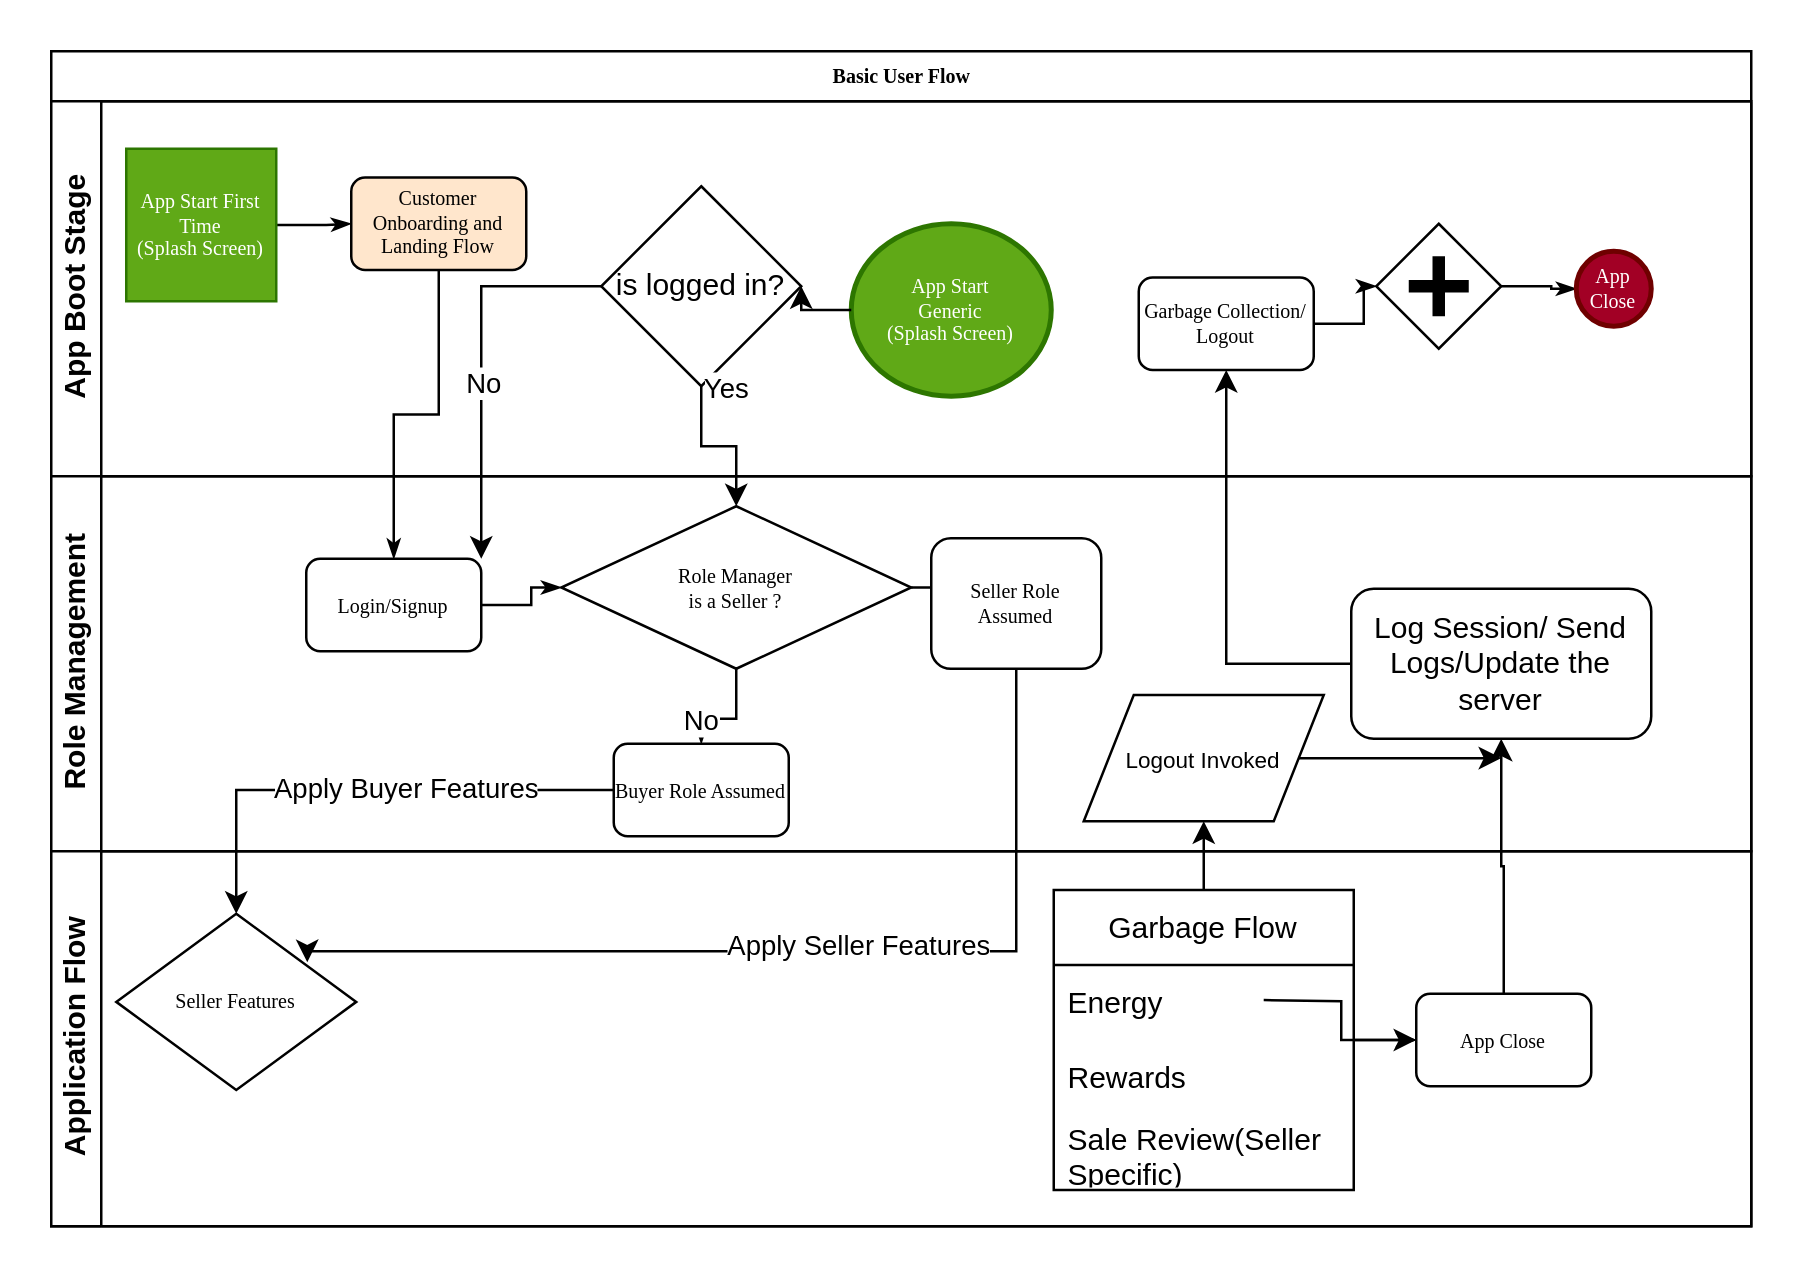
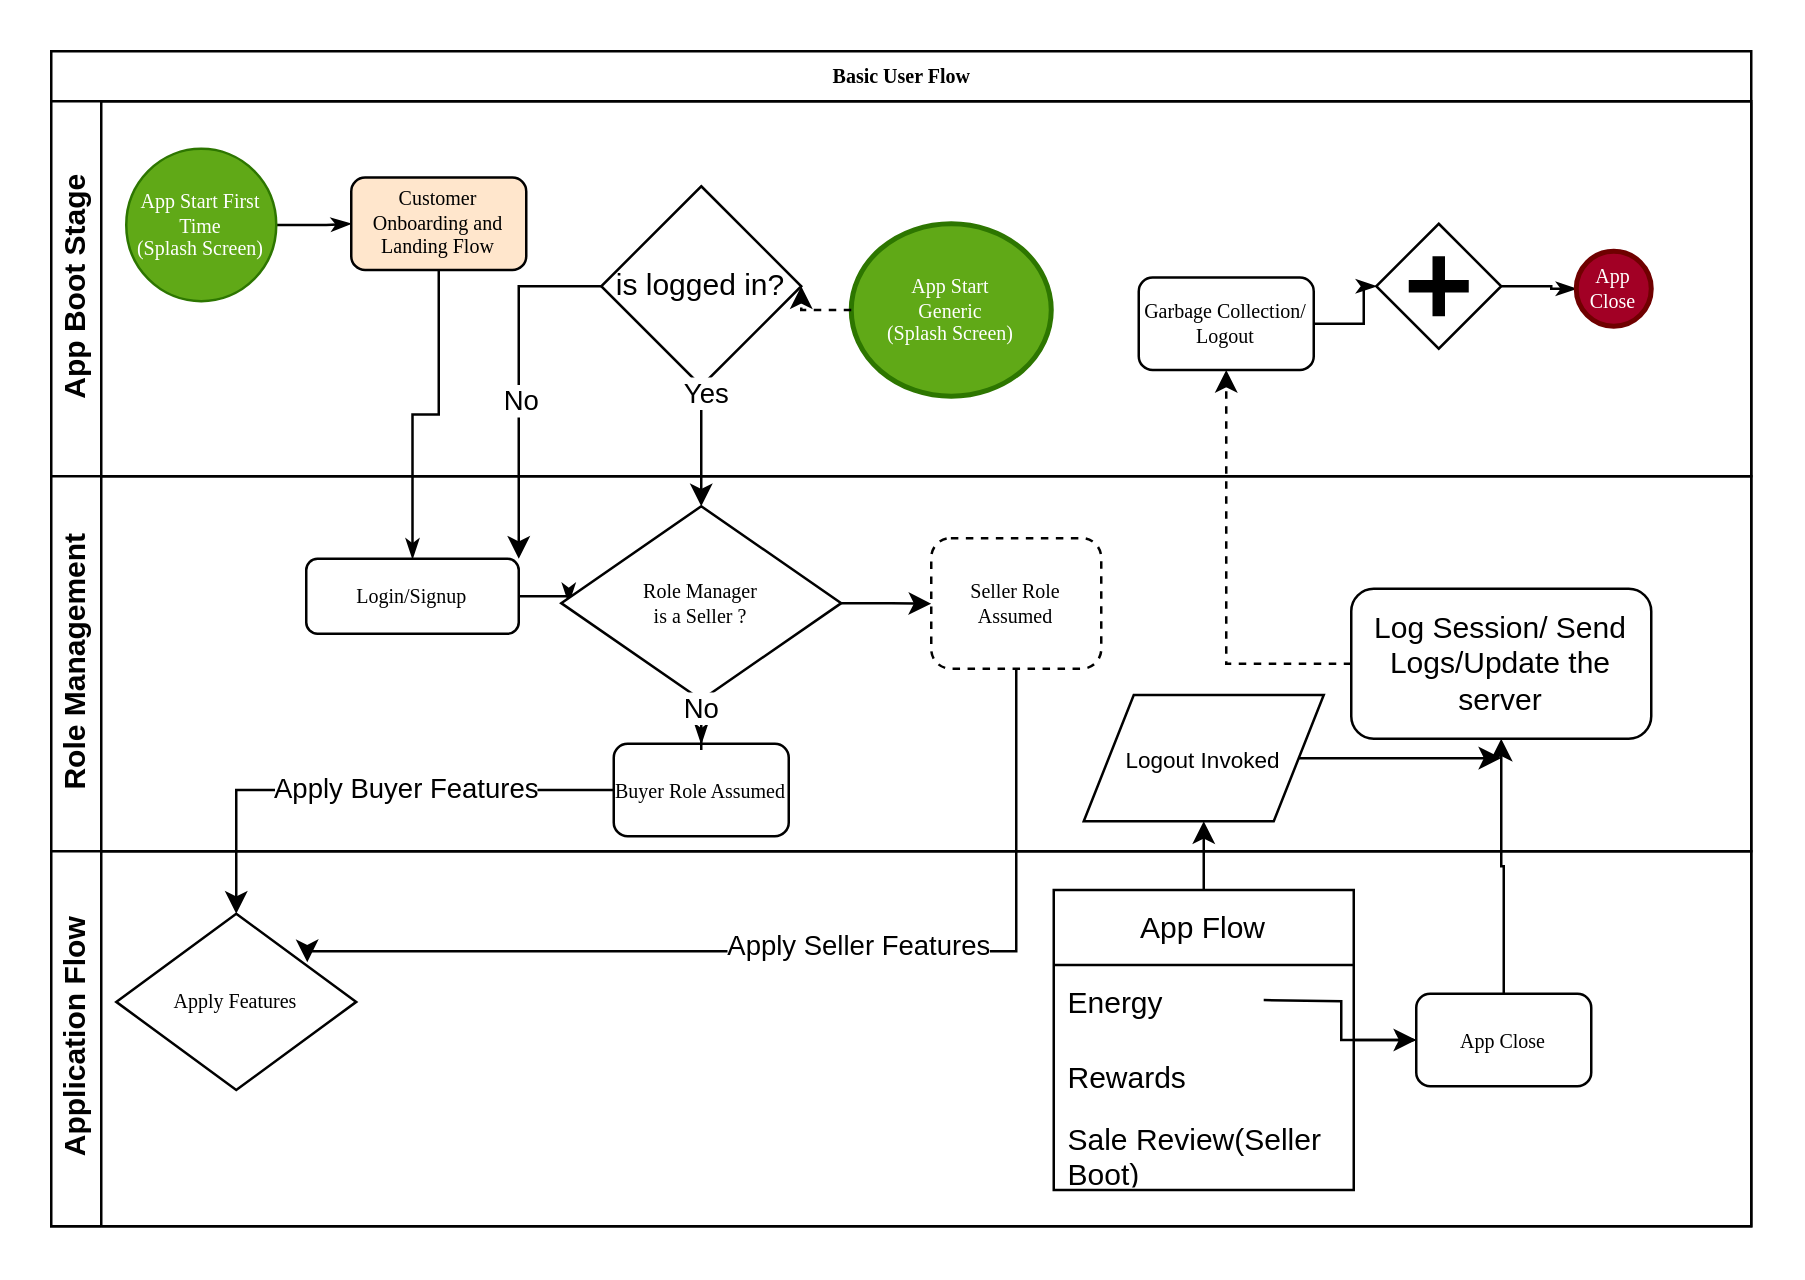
node "App Start First Time (Splash Screen)": shape rectangle -> ellipse
edge "App Start Generic (Splash Screen)" -> "is logged in?": style solid -> dashed
node "Role Manager is a Seller ?": size 350x163 -> 280x194
node "Seller Role Assumed": style solid -> dashed
node "Login/Signup": size 175x93 -> 213x75
edge "Log Session/ Send Logs/Update the server" -> "Garbage Collection/ Logout": style solid -> dashed
node "Garbage Flow": label "Garbage Flow" -> "App Flow"
node "Seller Features": label "Seller Features" -> "Apply Features"
node "Sale Review(Seller Specific)": label "Sale Review(Seller Specific)" -> "Sale Review(Seller Boot)"
